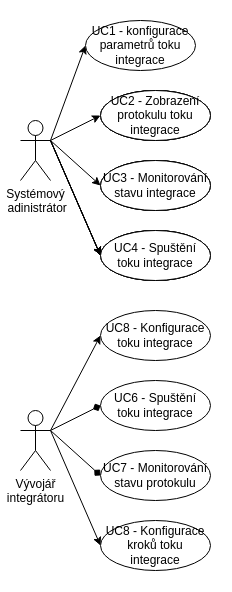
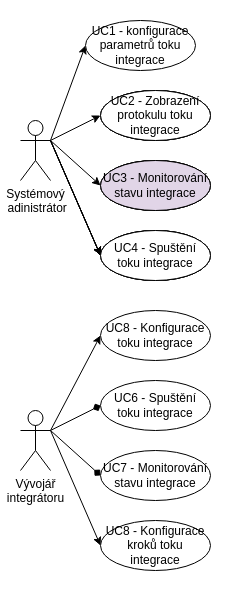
node "UC3 - Monitorování stavu integrace": fillcolor #ffffff -> #e1d5e7
node "UC7 - Monitorování stavu protokulu": label "UC7 - Monitorování stavu protokulu" -> "UC7 - Monitorování stavu integrace"
